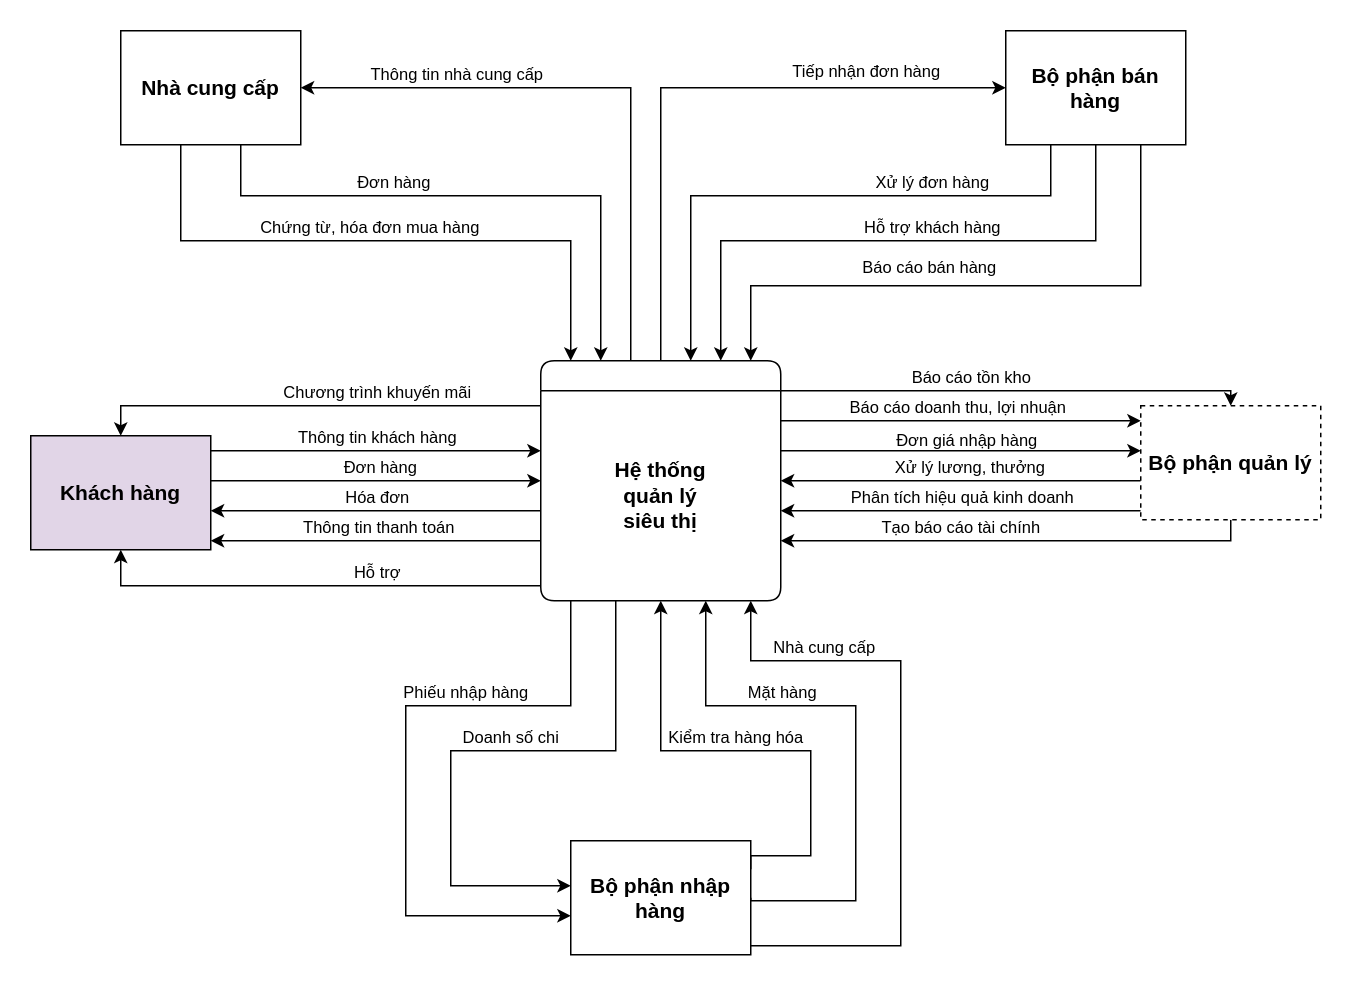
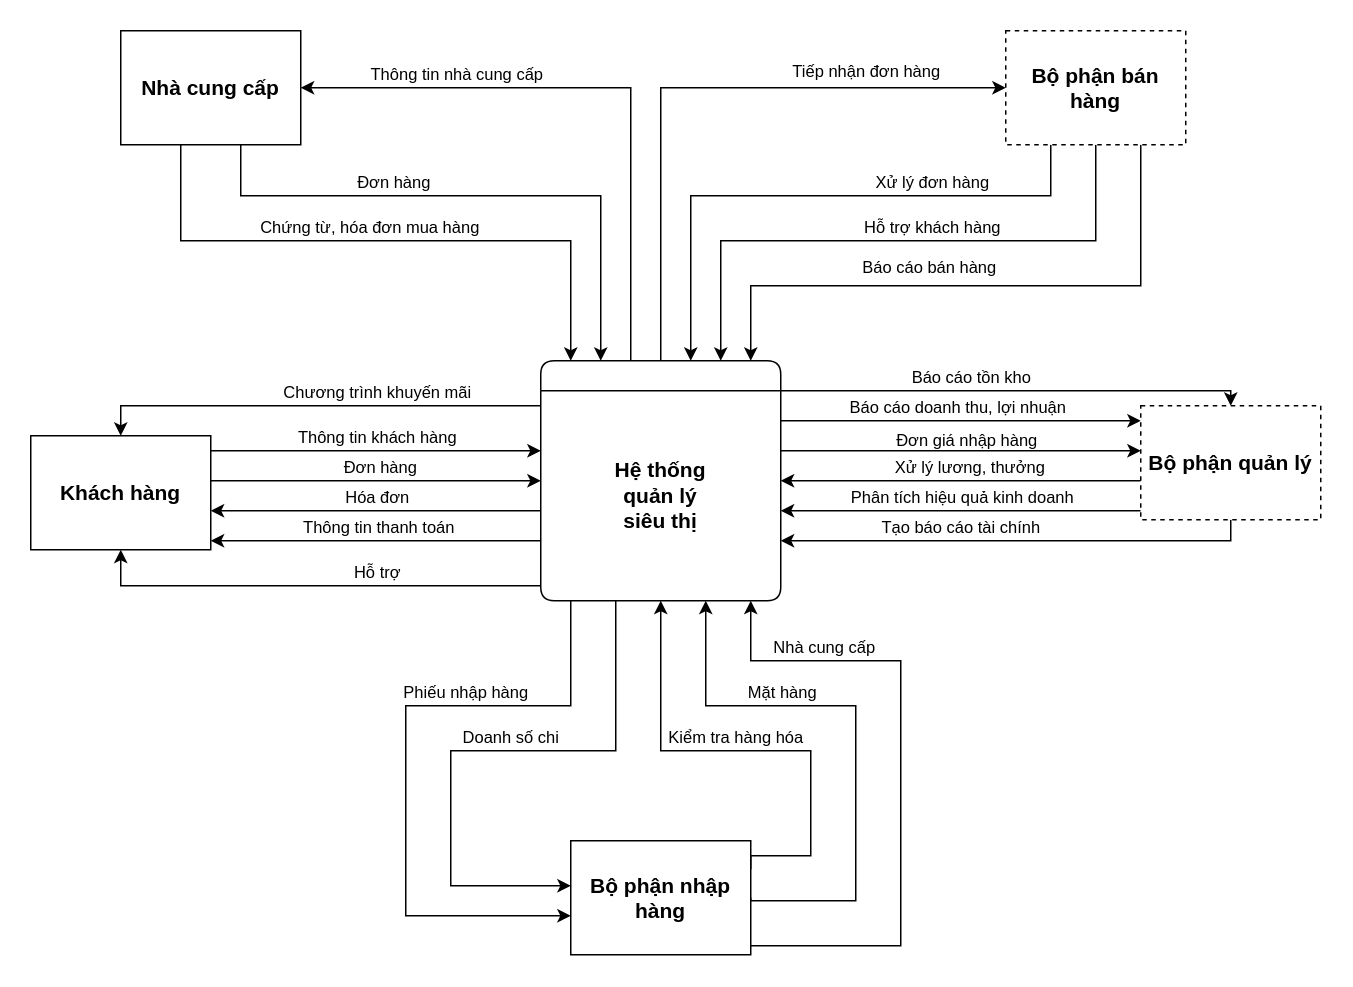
node "Bộ phận bán hàng": style solid -> dashed
node "Khách hàng": fillcolor #e1d5e7 -> #ffffff
